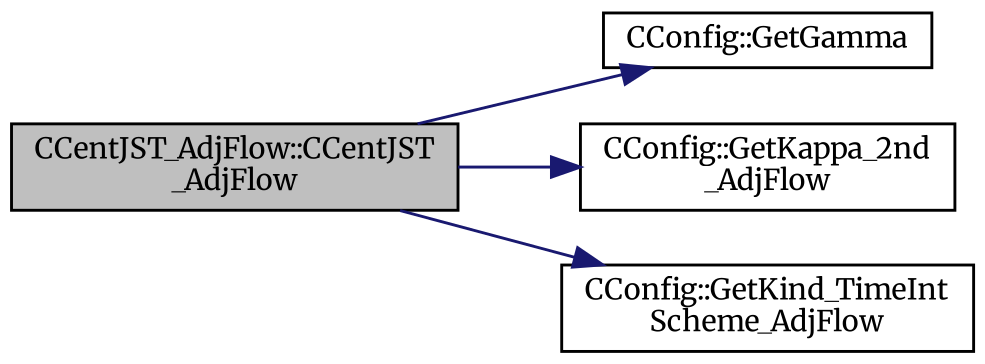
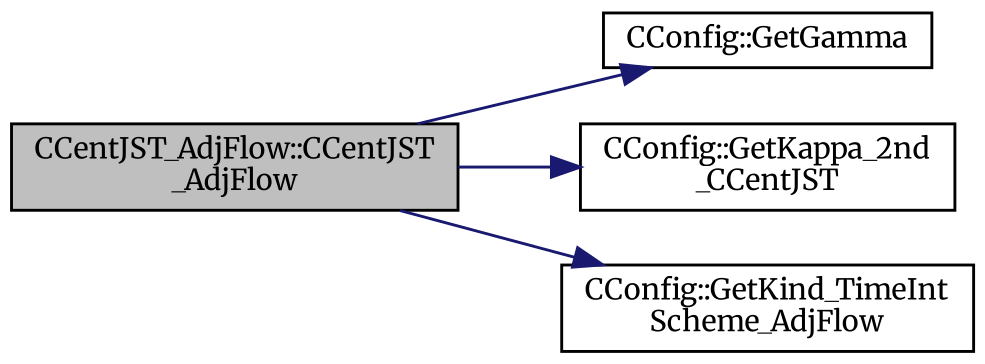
node "CConfig::GetKappa_2nd _AdjFlow": label "CConfig::GetKappa_2nd _AdjFlow" -> "CConfig::GetKappa_2nd _CCentJST"
